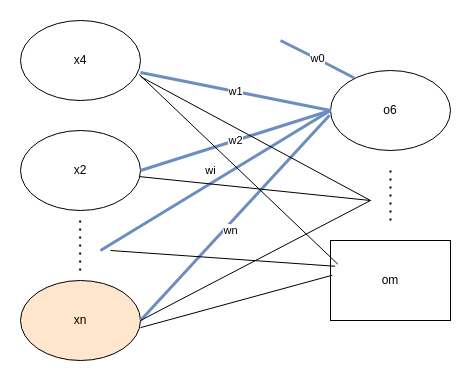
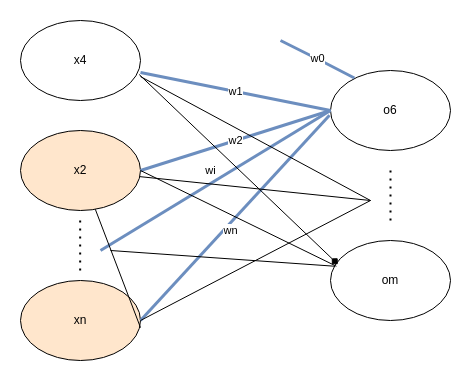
node "x2": fillcolor #ffffff -> #ffe6cc
edge "x2" -- "om": added
edge "x4" -- "om": arrowhead none -> diamond
node "om": shape rectangle -> ellipse
edge "om" -- "xn": now "x2" -- "xn"
